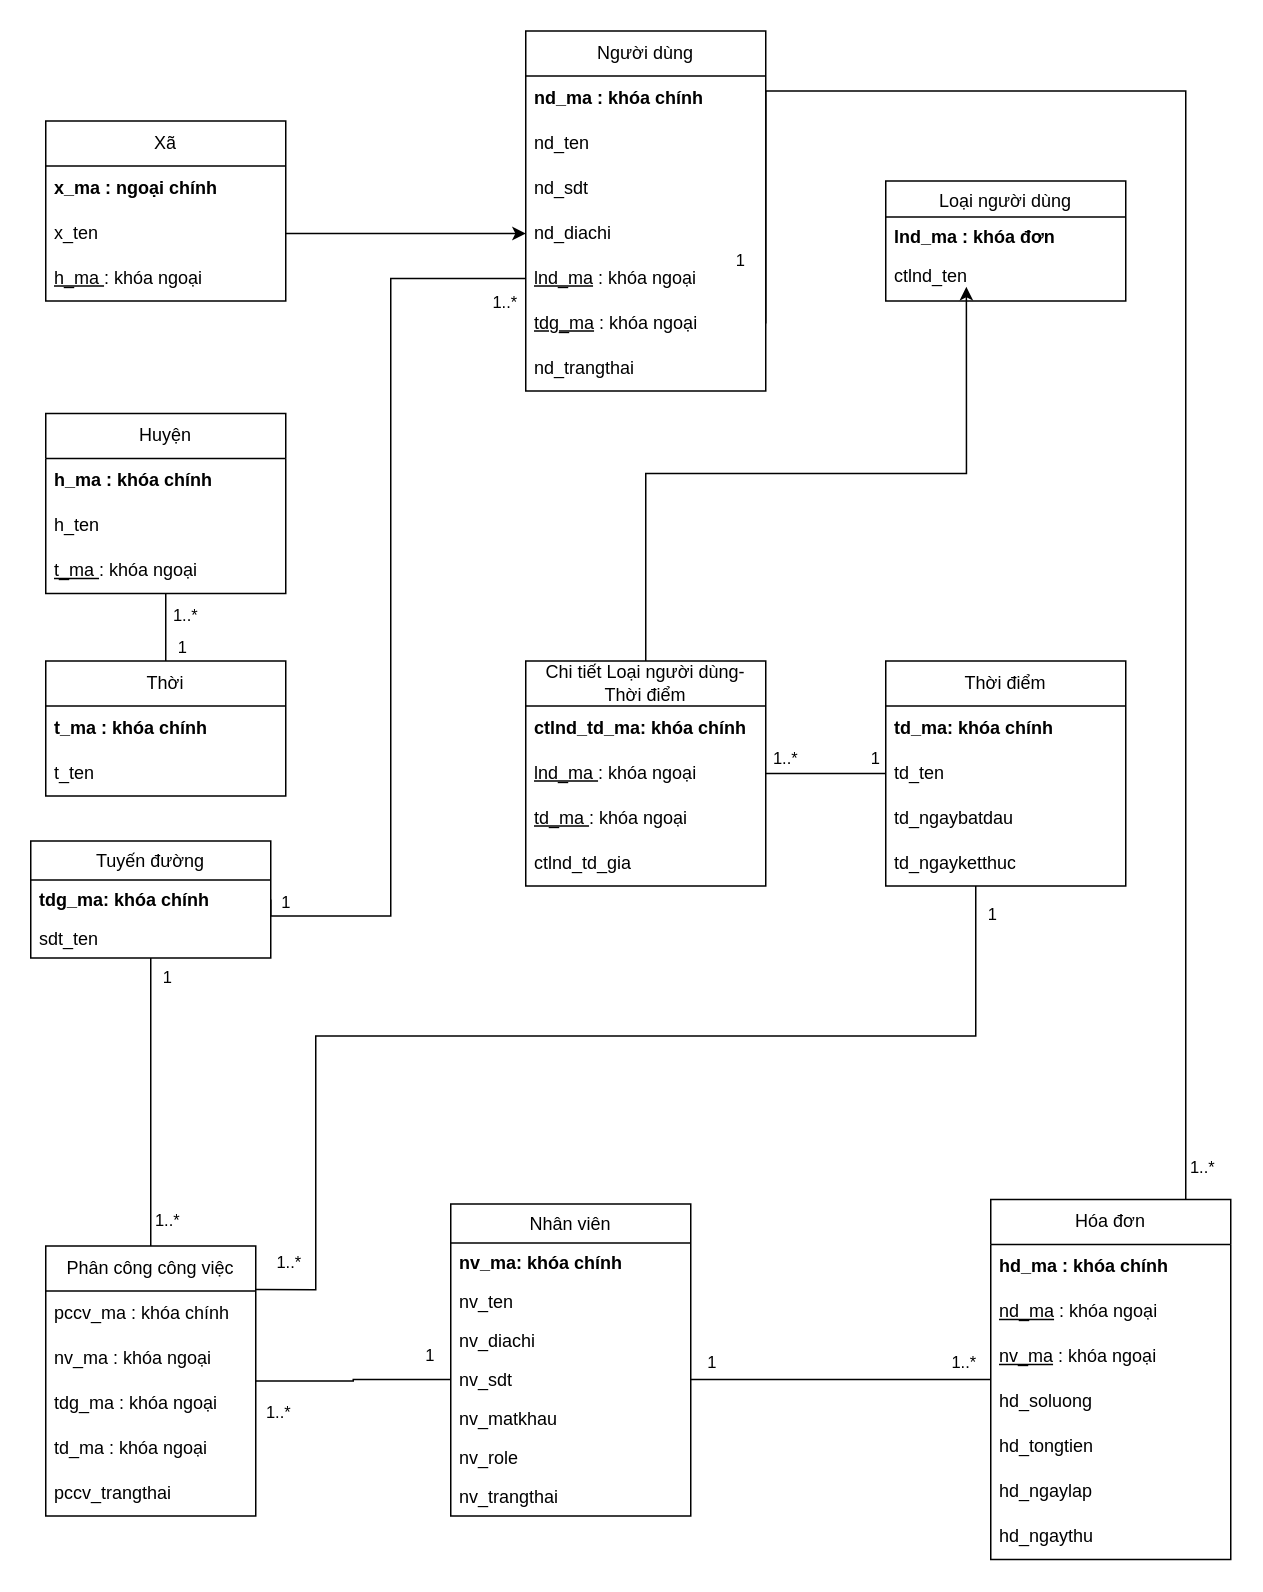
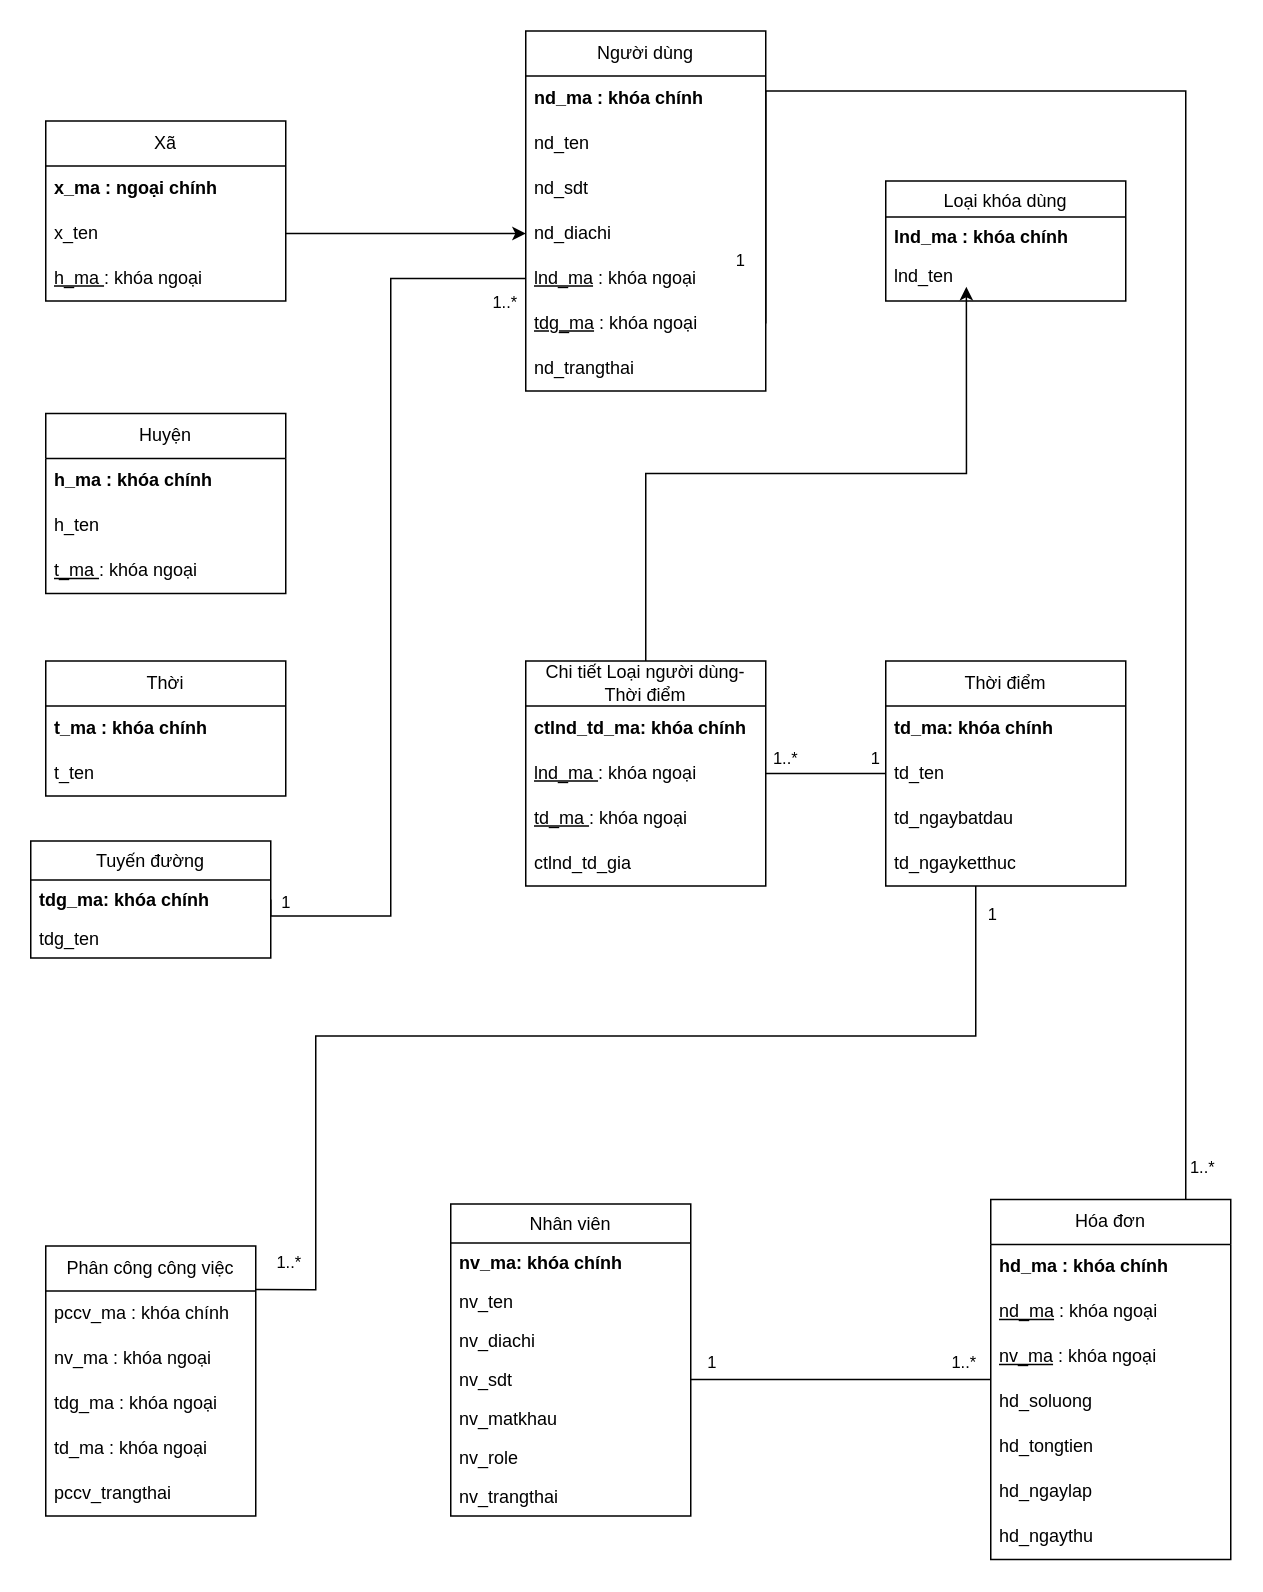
node "Loại người dùng": label "Loại người dùng" -> "Loại khóa dùng"
node "lnd_ma : khóa đơn": label "lnd_ma : khóa đơn" -> "lnd_ma : khóa chính"
node "ctlnd_ten": label "ctlnd_ten" -> "lnd_ten"
edge "Huyện" -- "Thời": removed, labels "1..*", "1"
node "sdt_ten": label "sdt_ten" -> "tdg_ten"
edge "Tuyến đường" -- "Phân công công việc": removed, labels "1", "1..*"
edge "nv_sdt" -- "Phân công công việc": removed, labels "1", "1..*"
